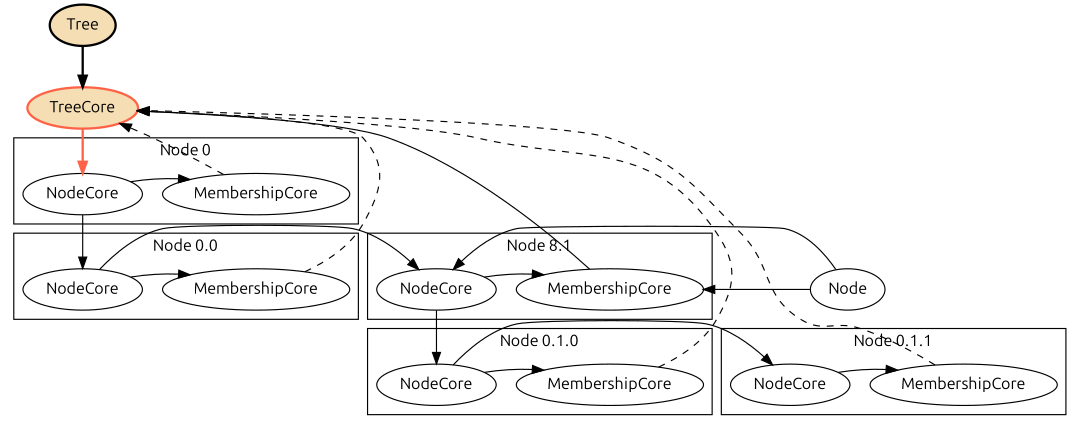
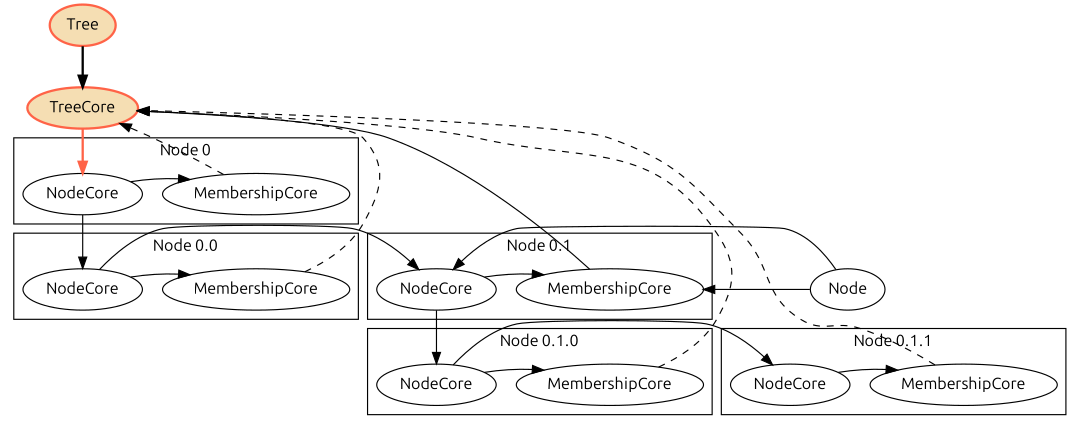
node "Tree": color black -> tomato
cluster "Node 8.1": label "Node 8.1" -> "Node 0.1"
